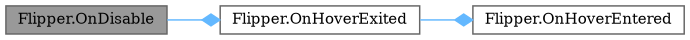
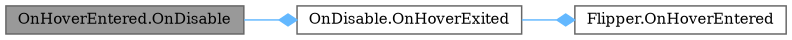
node "Flipper.OnDisable": label "Flipper.OnDisable" -> "OnHoverEntered.OnDisable"
node "Flipper.OnHoverExited": label "Flipper.OnHoverExited" -> "OnDisable.OnHoverExited"
